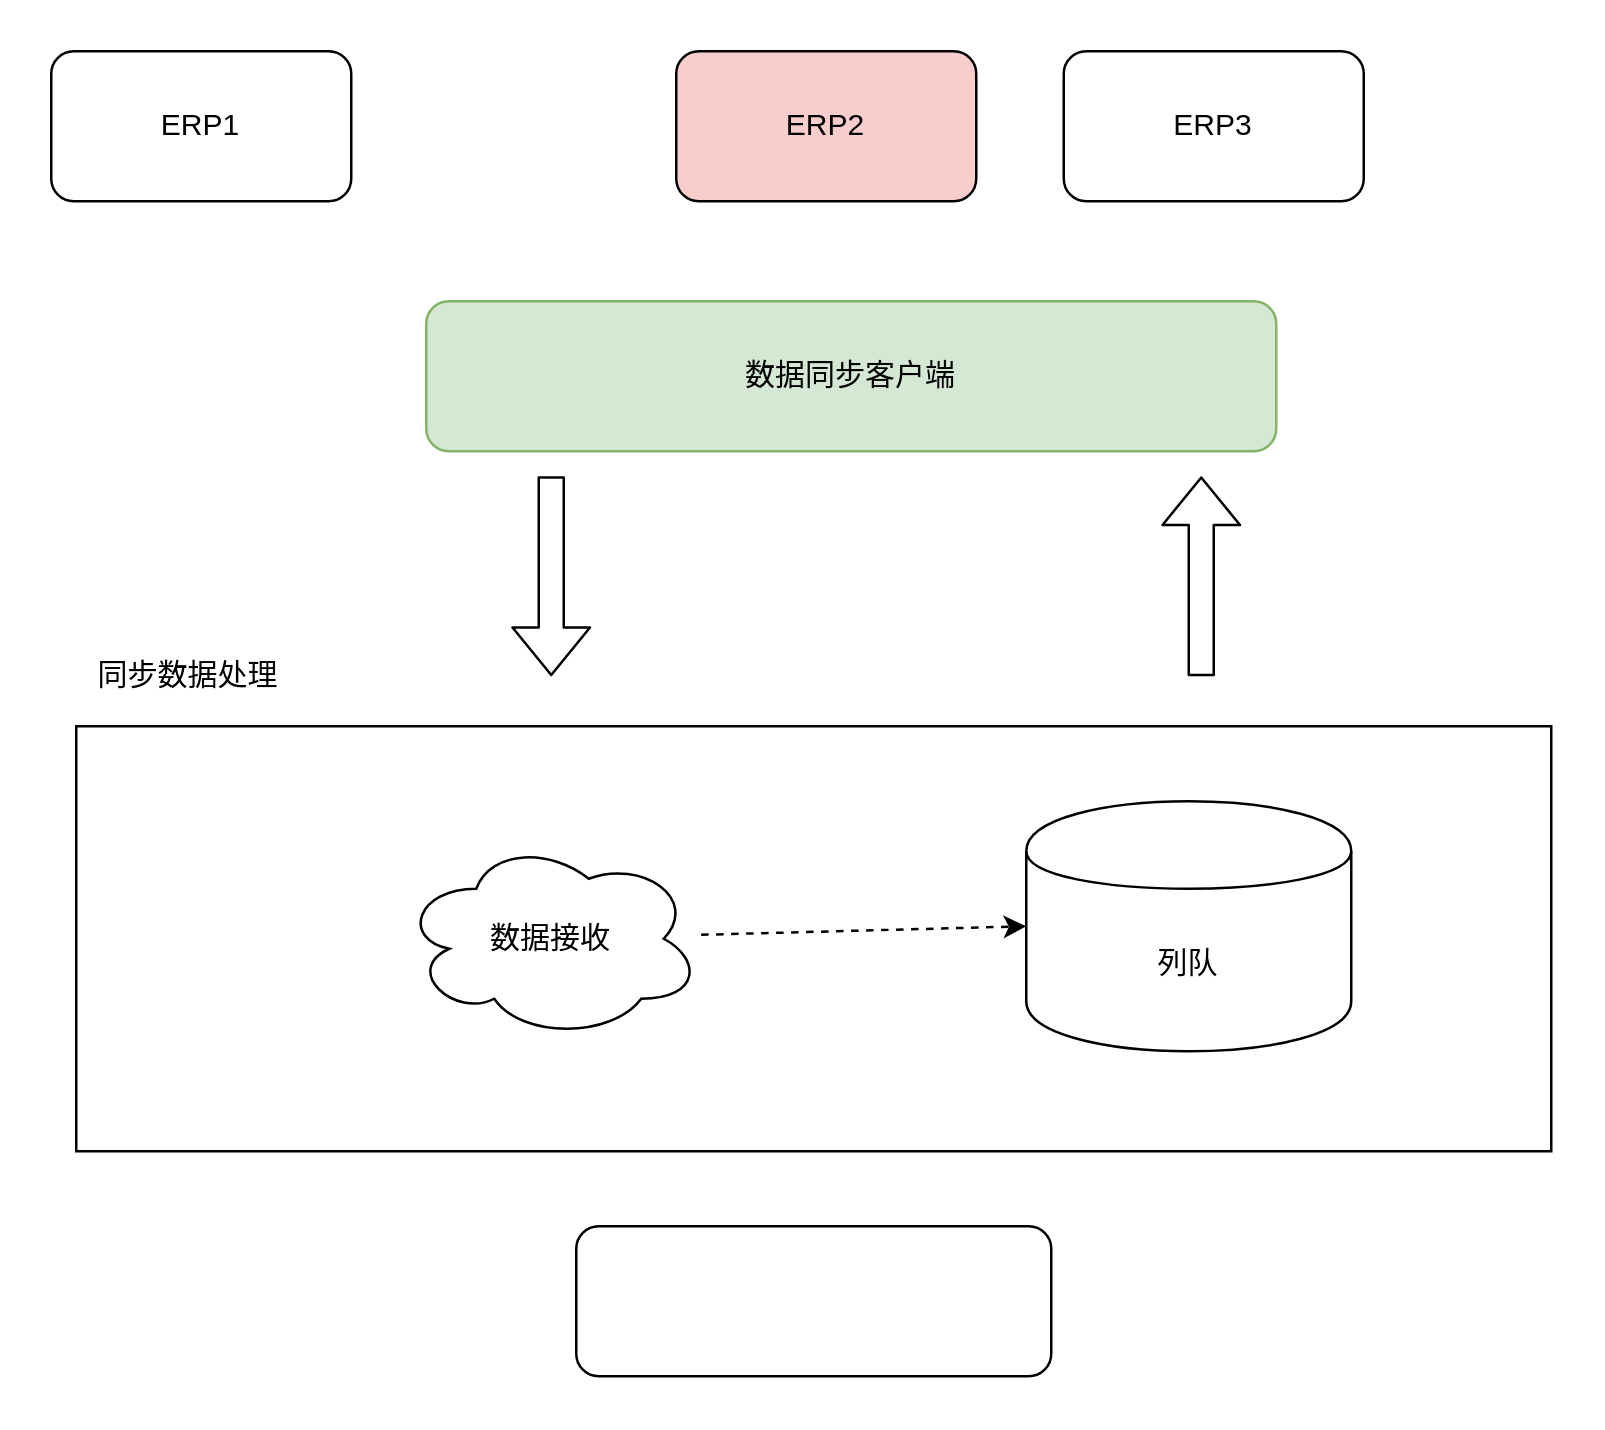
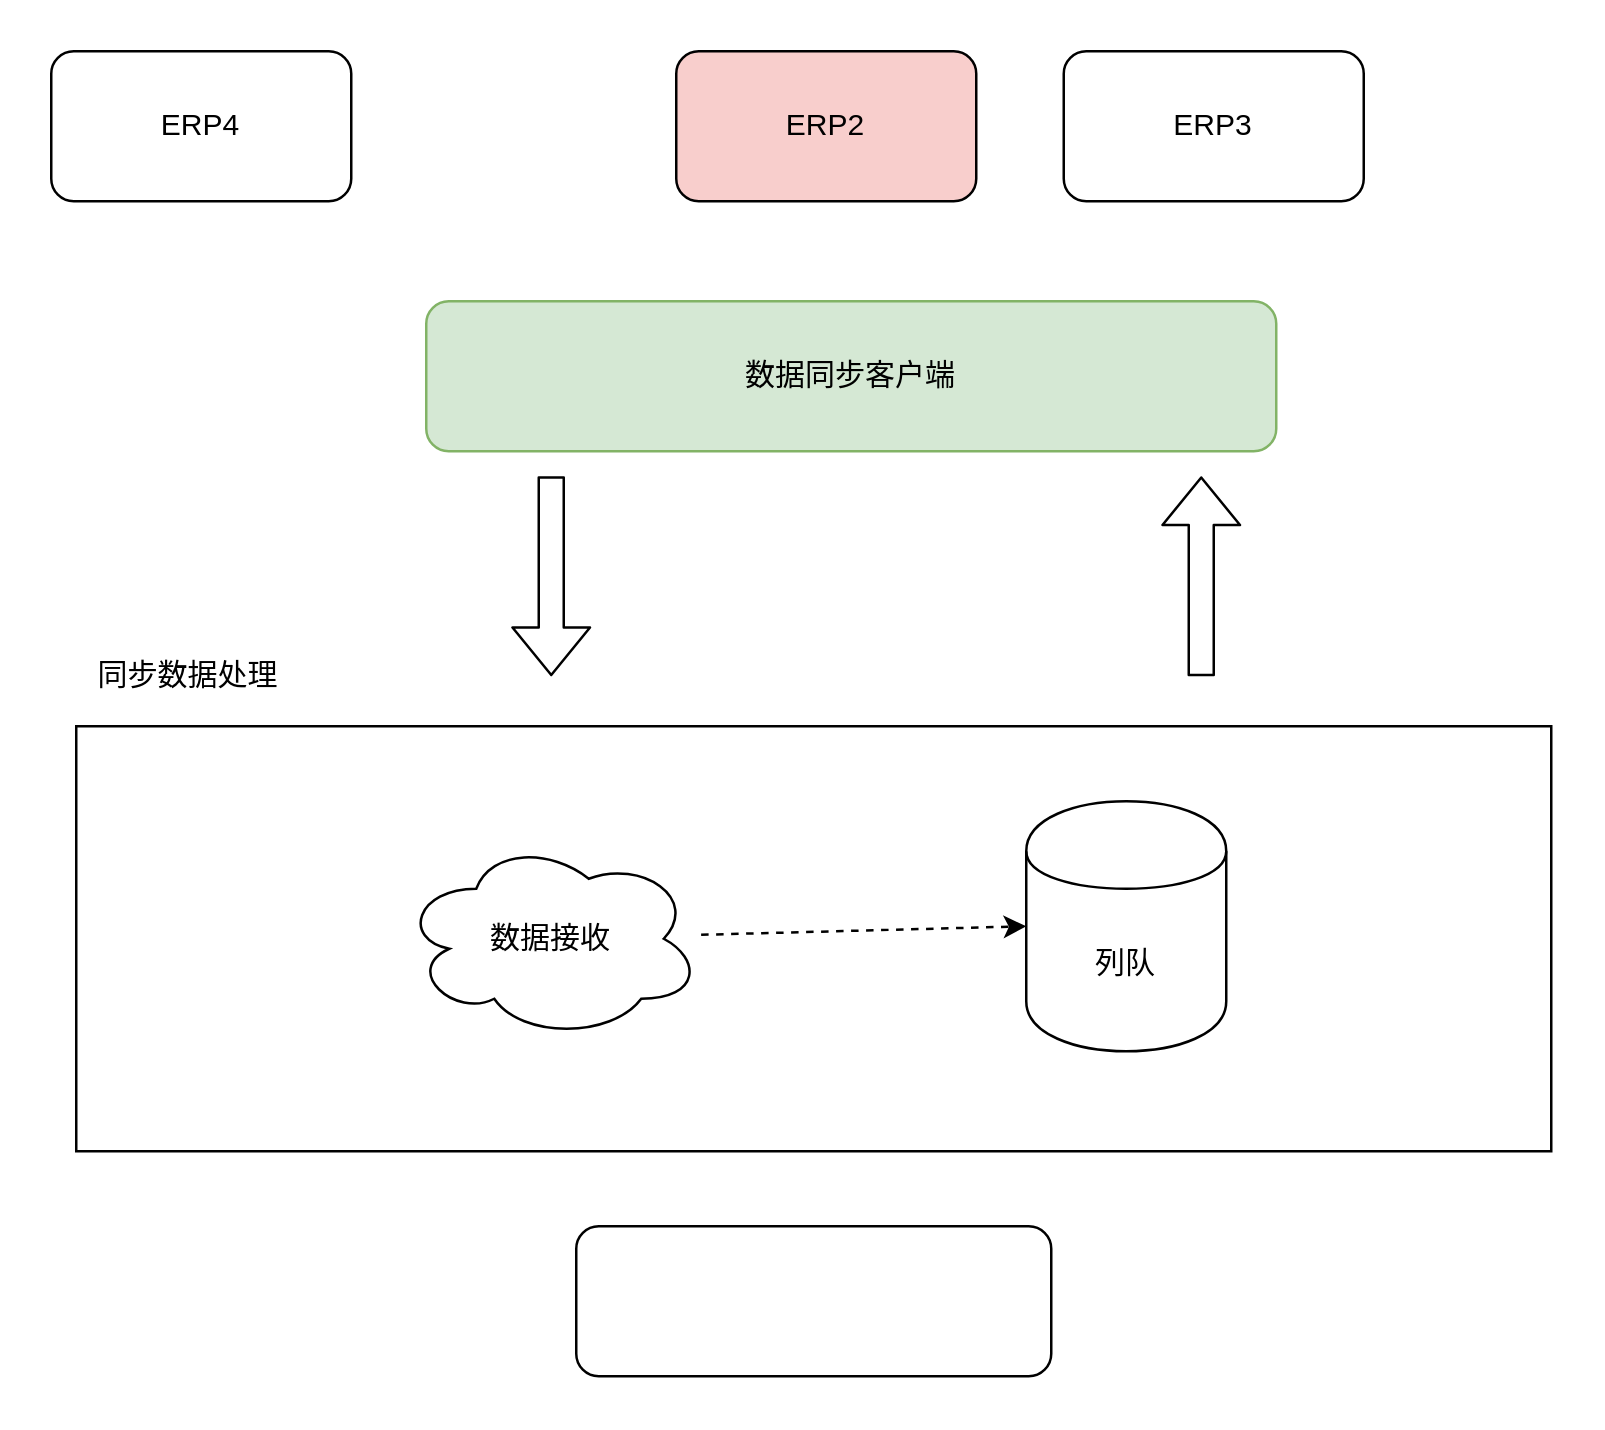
node "ERP1": label "ERP1" -> "ERP4"
node "列队": size 325x250 -> 200x250
